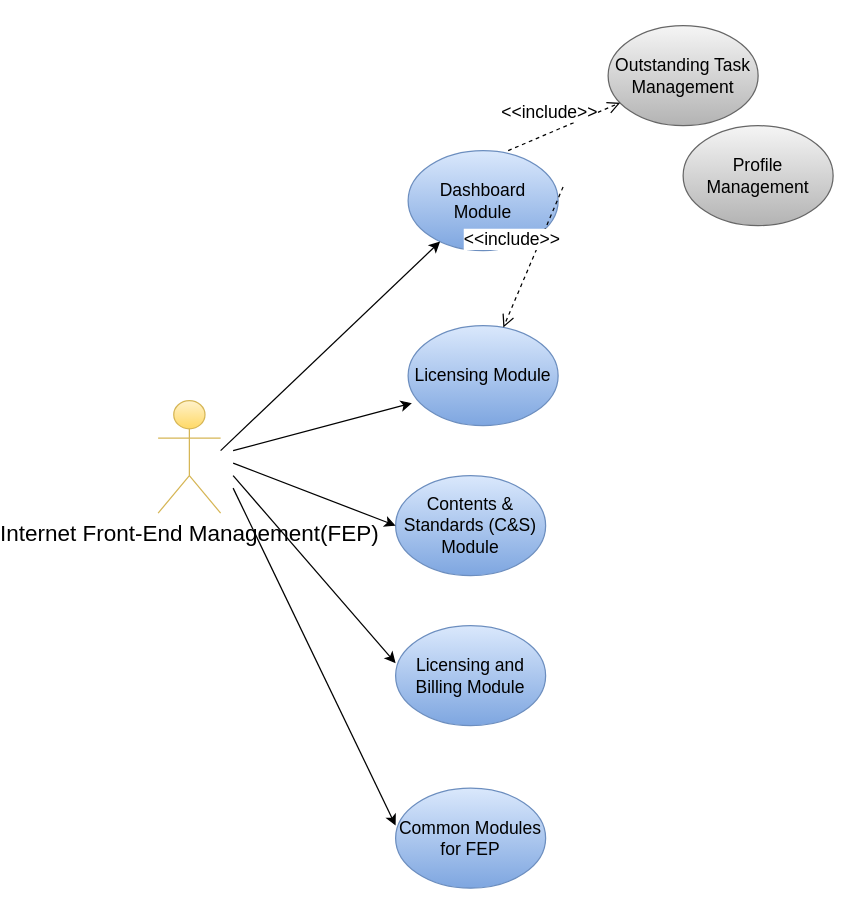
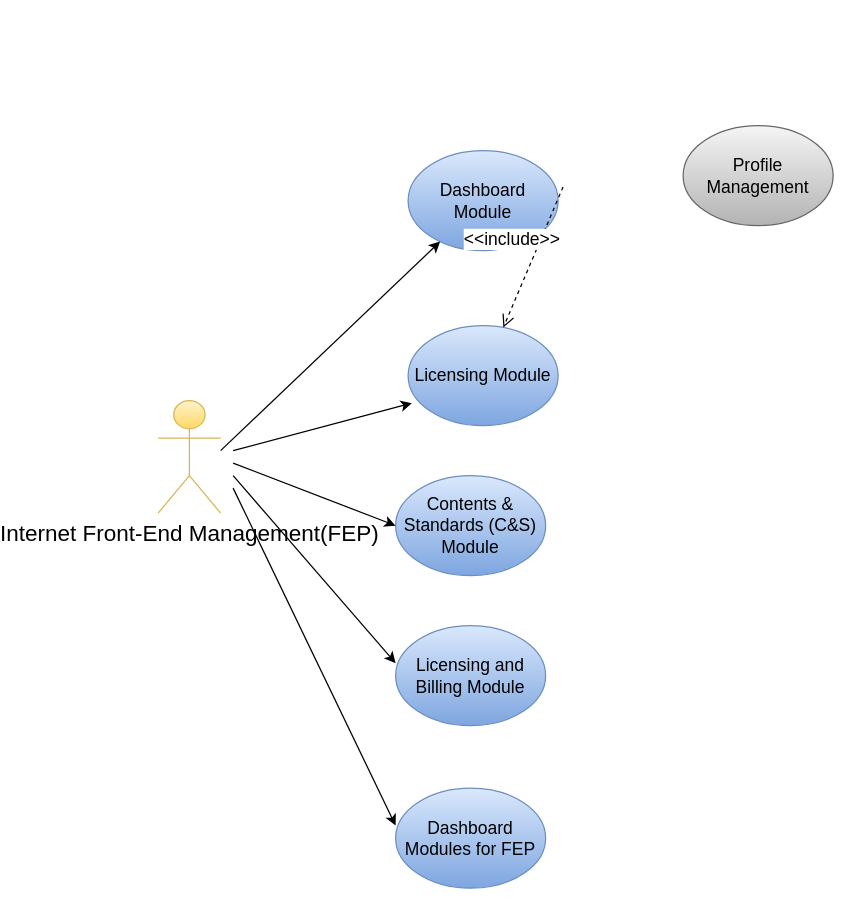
node "Outstanding Task Management": removed
edge "Dashboard Module" -> "Outstanding Task Management": removed, label "<<include>>"
node "Common Modules for FEP": label "Common Modules for FEP" -> "Dashboard Modules for FEP"
